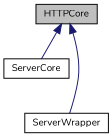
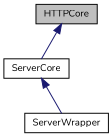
edge "ServerWrapper" -> "HTTPCore": now "ServerWrapper" -> "ServerCore"
